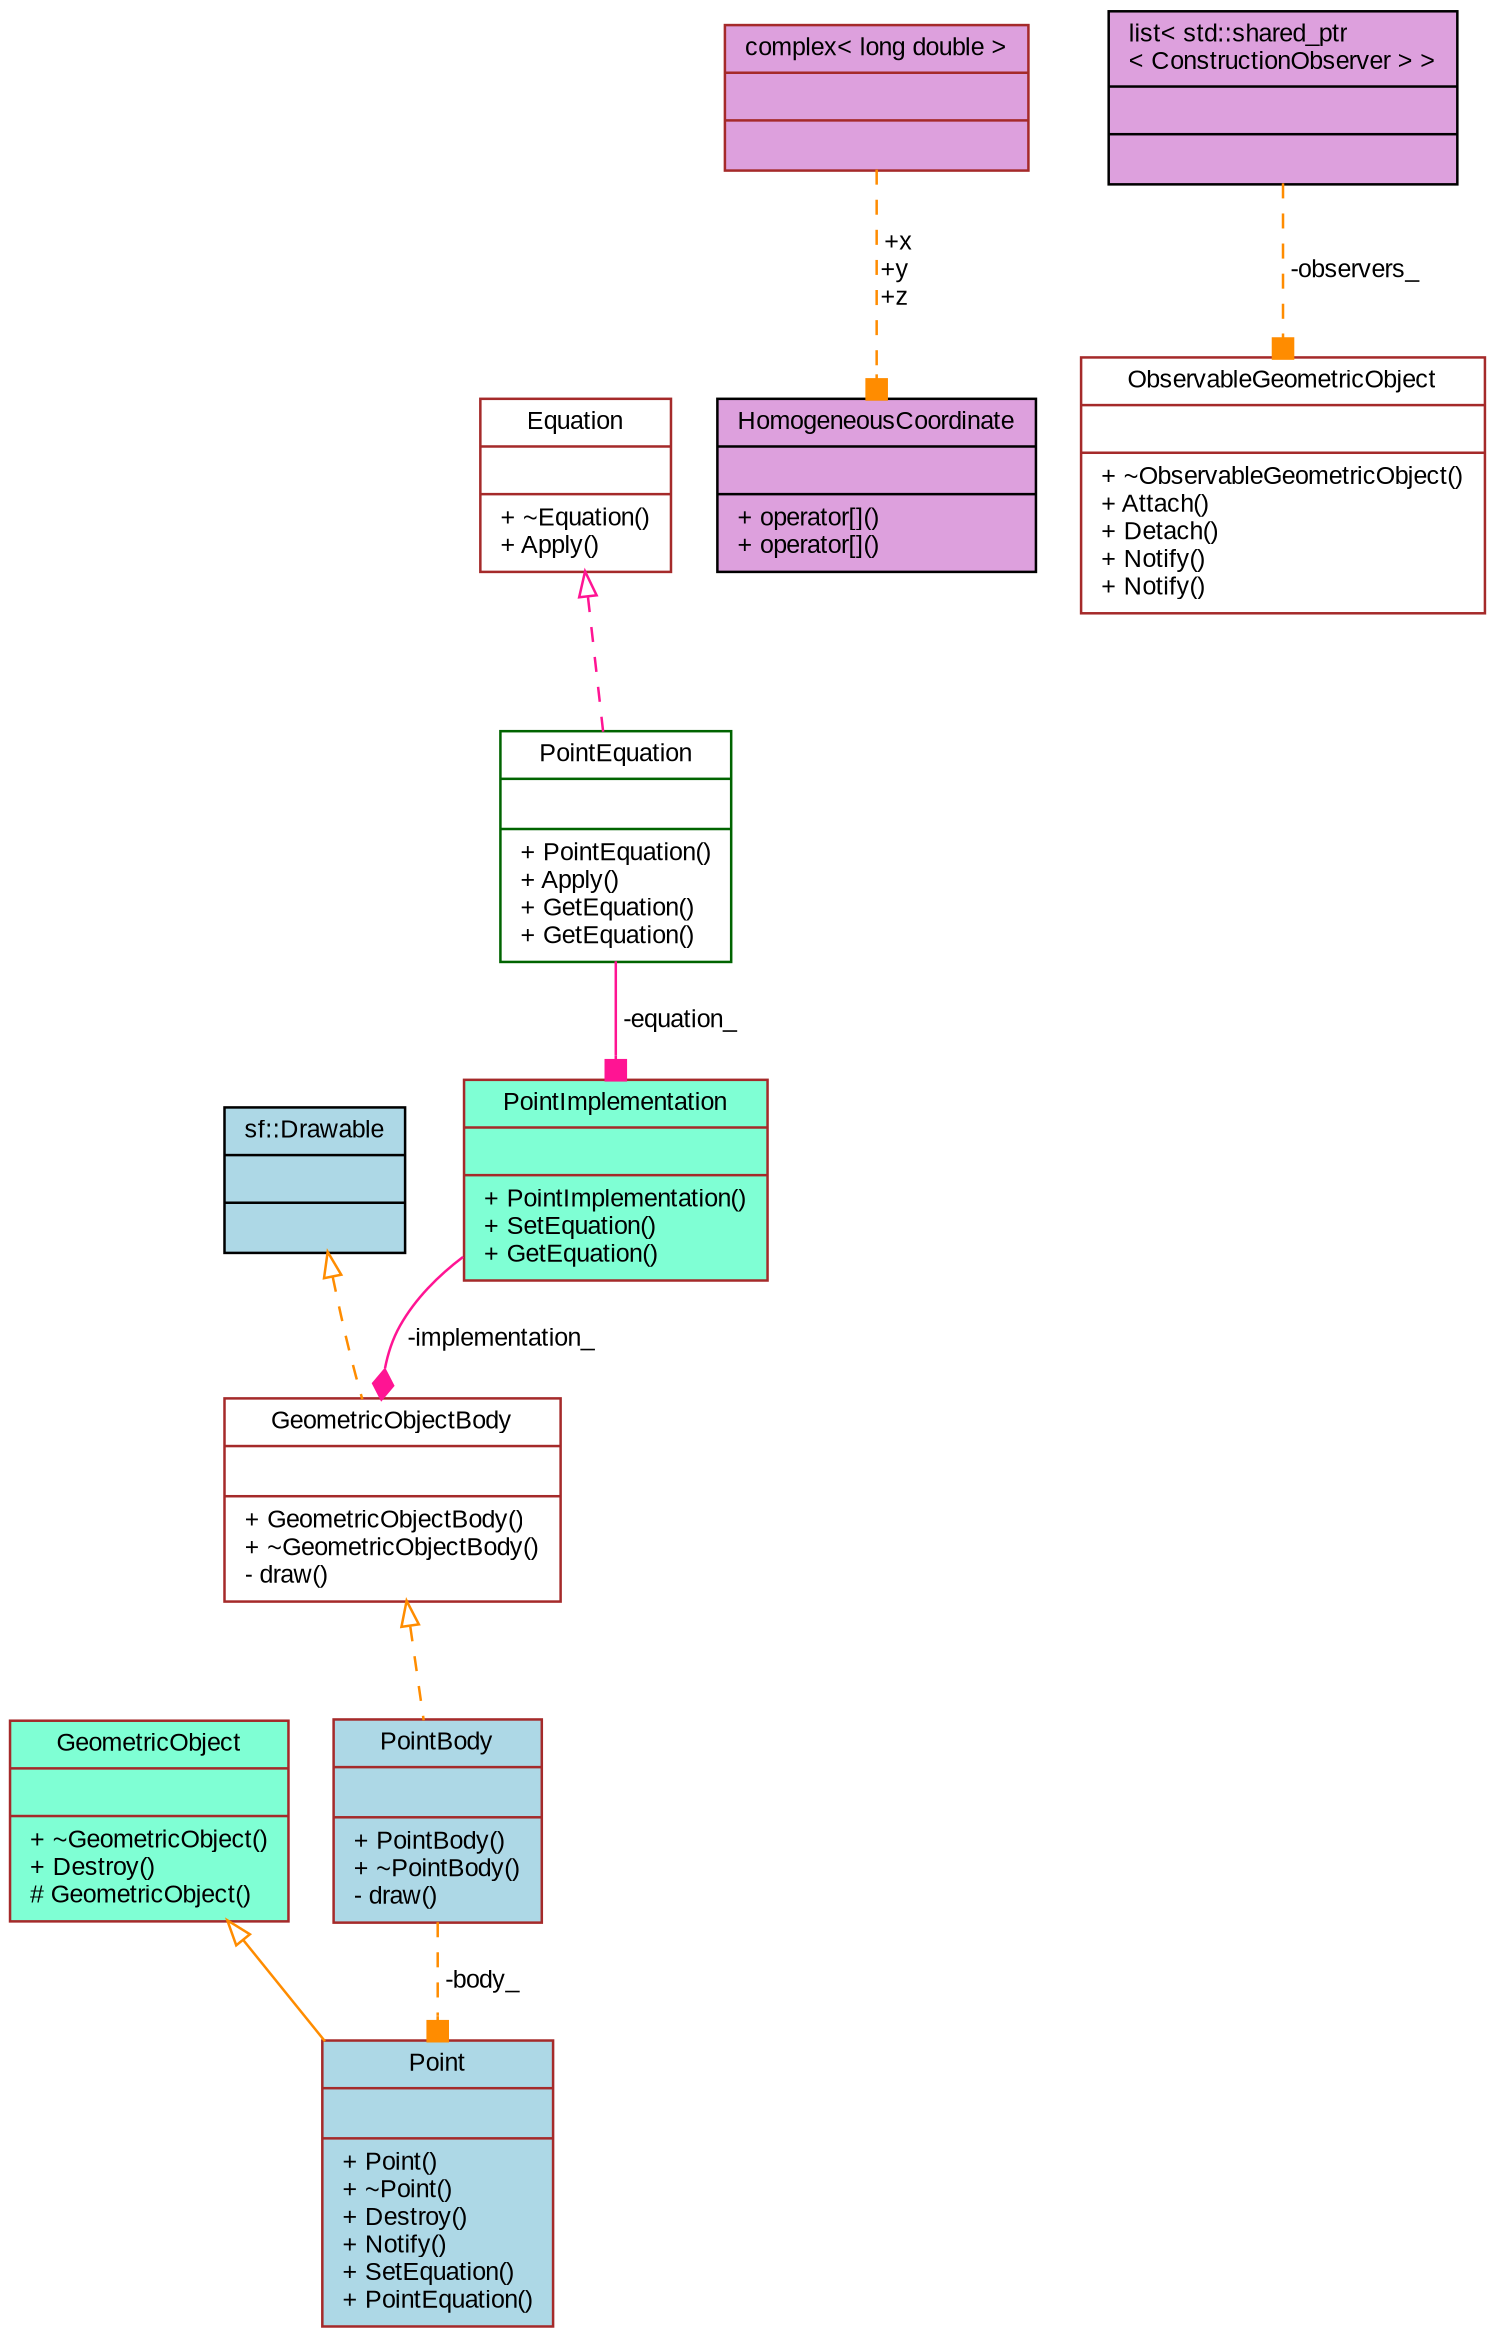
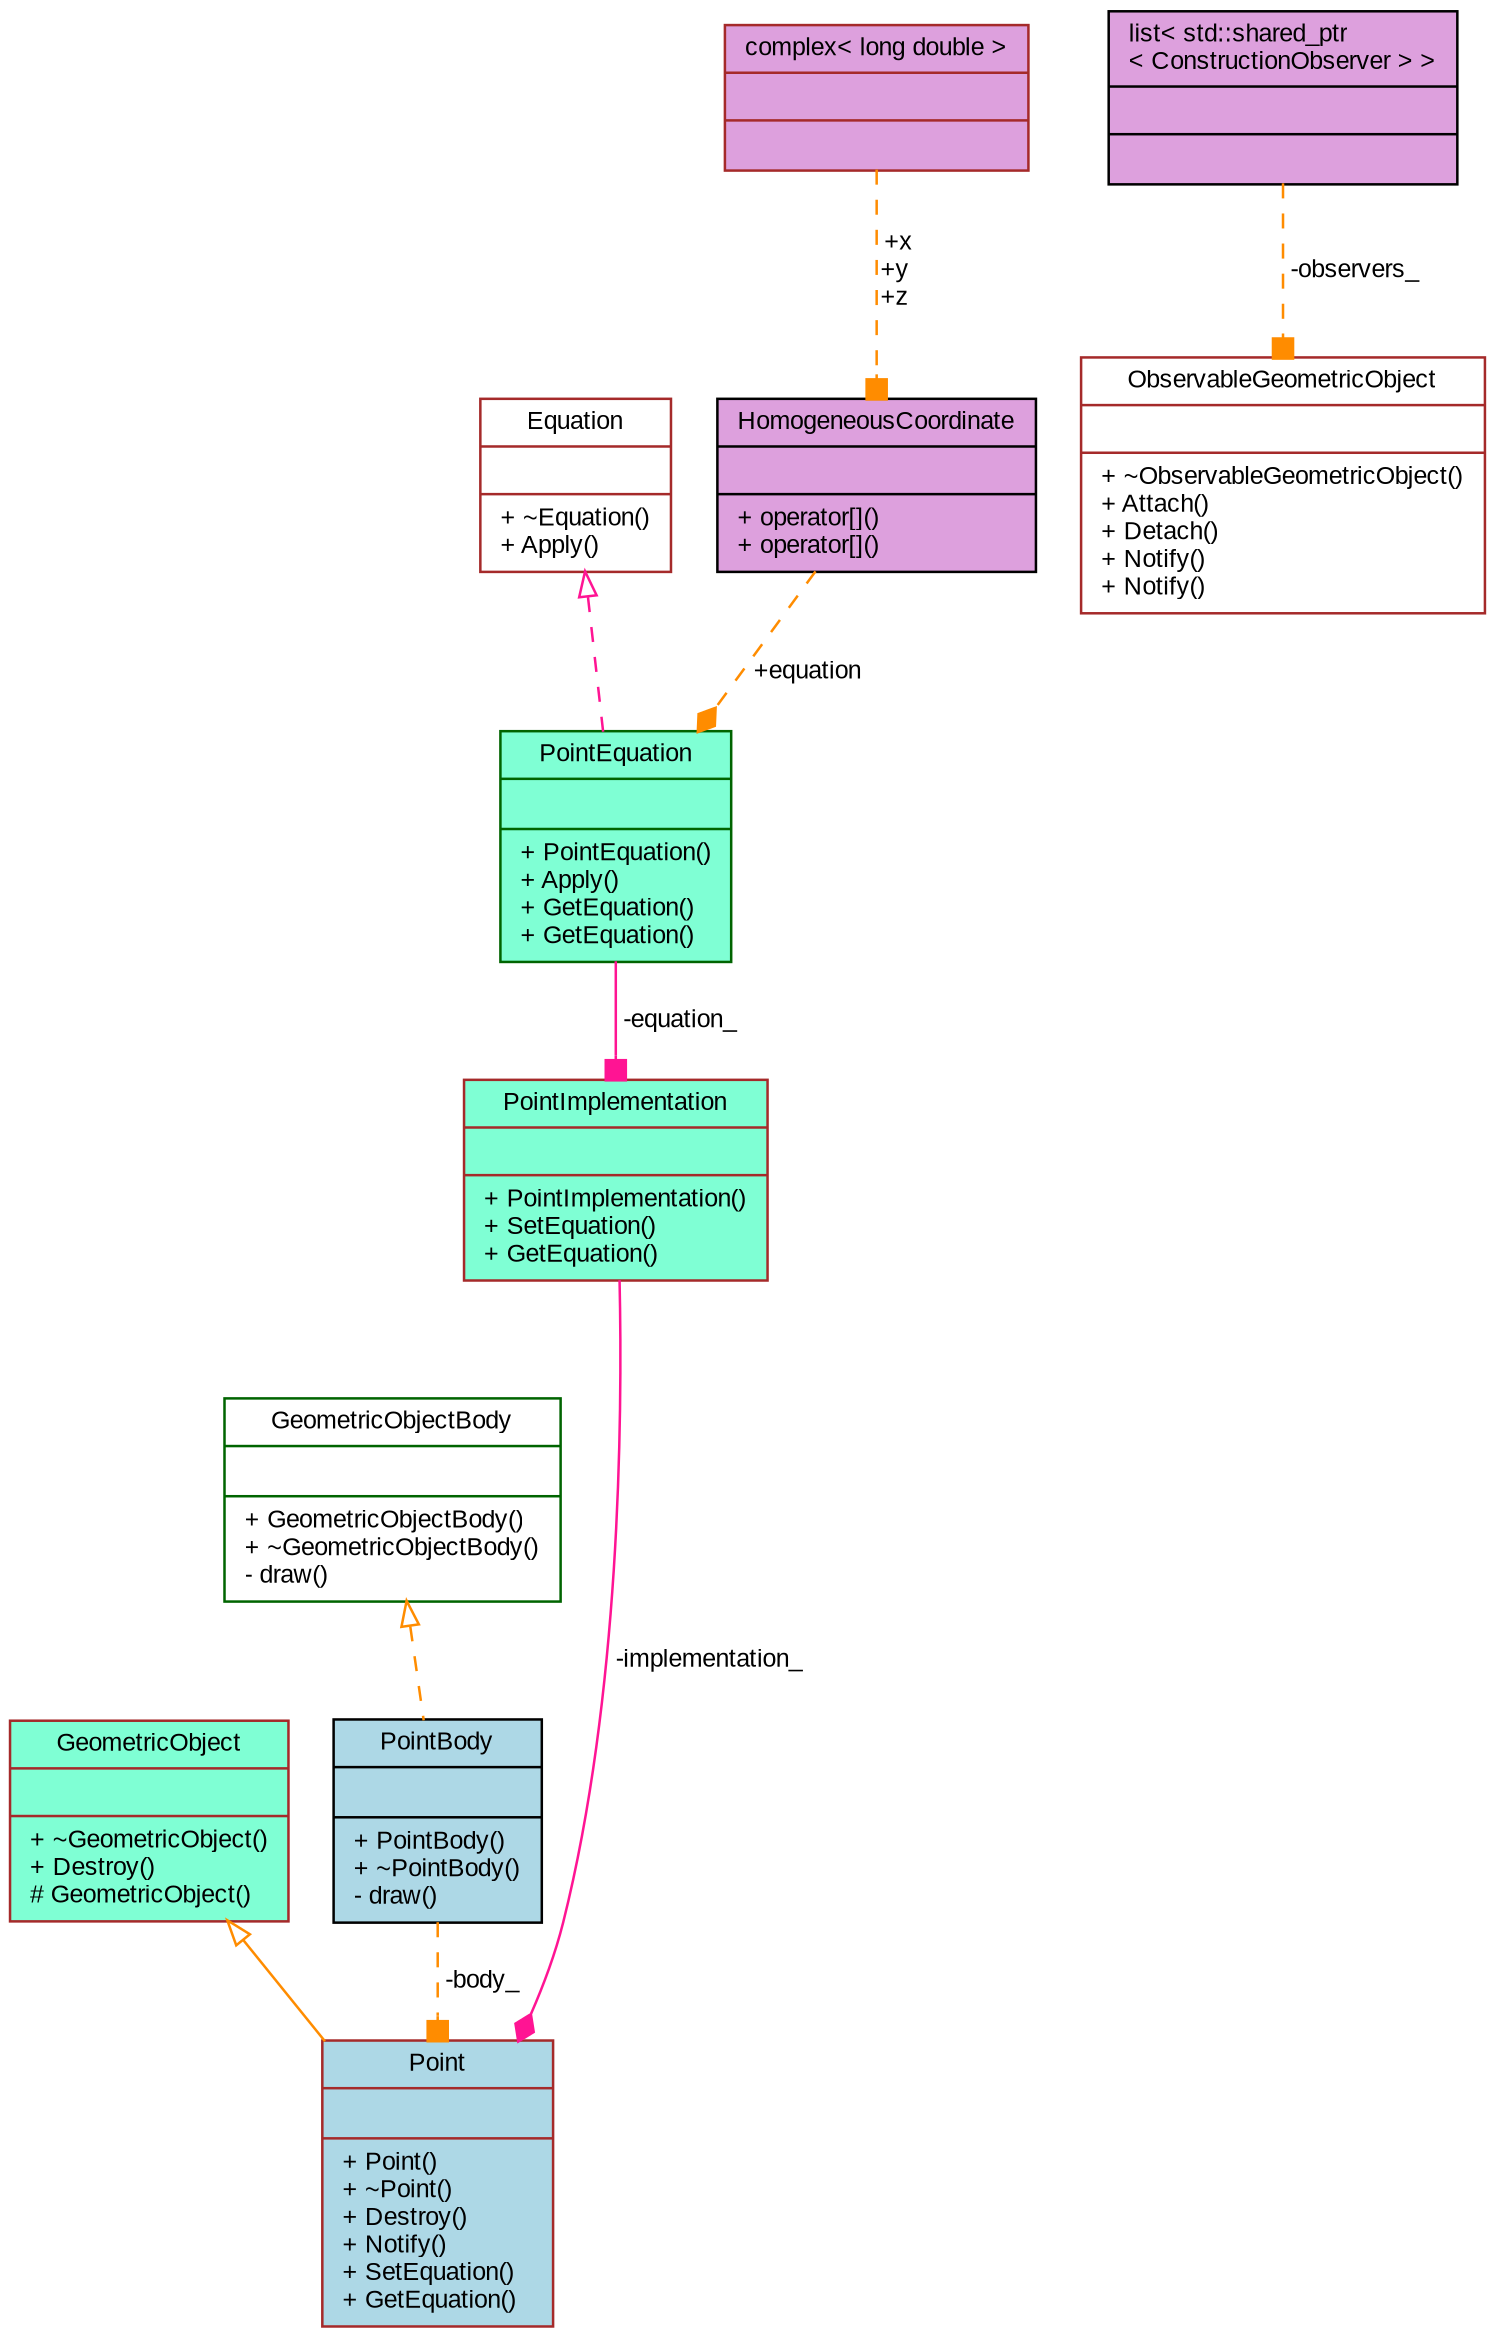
edge "HomogeneousCoordinate" -> "PointEquation": added, label "+equation"
node "PointEquation": fillcolor white -> aquamarine
node "sf::Drawable": removed
edge "PointImplementation" -> "GeometricObjectBody": now "PointImplementation" -> "Point"
node "GeometricObjectBody": color brown -> darkgreen
node "PointBody": color brown -> black
node "Point": text "+ PointEquation()" -> "+ GetEquation()"
